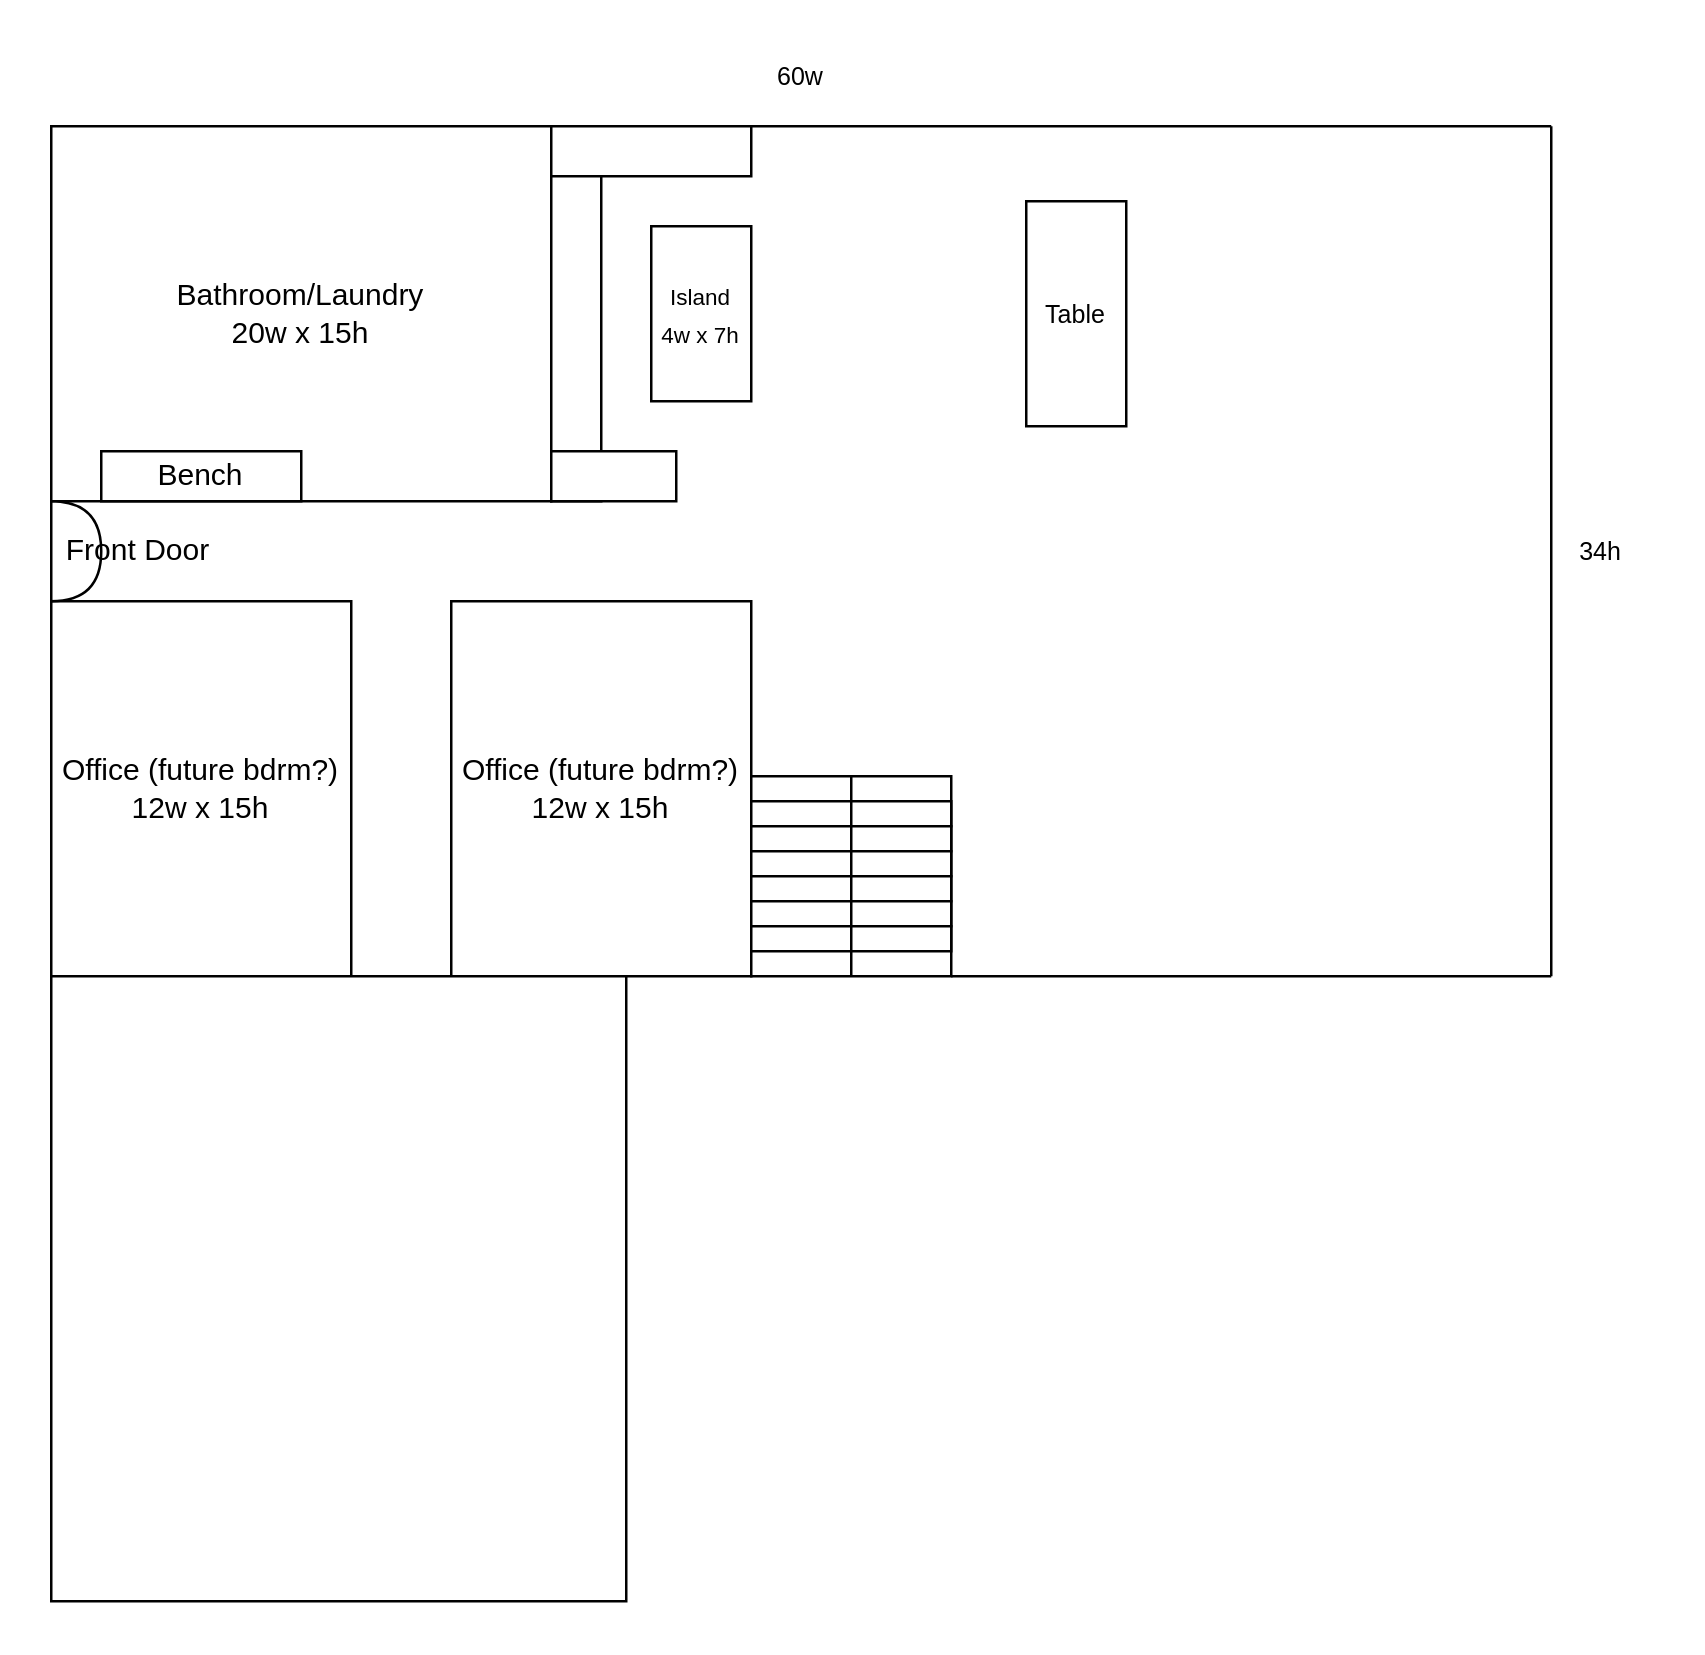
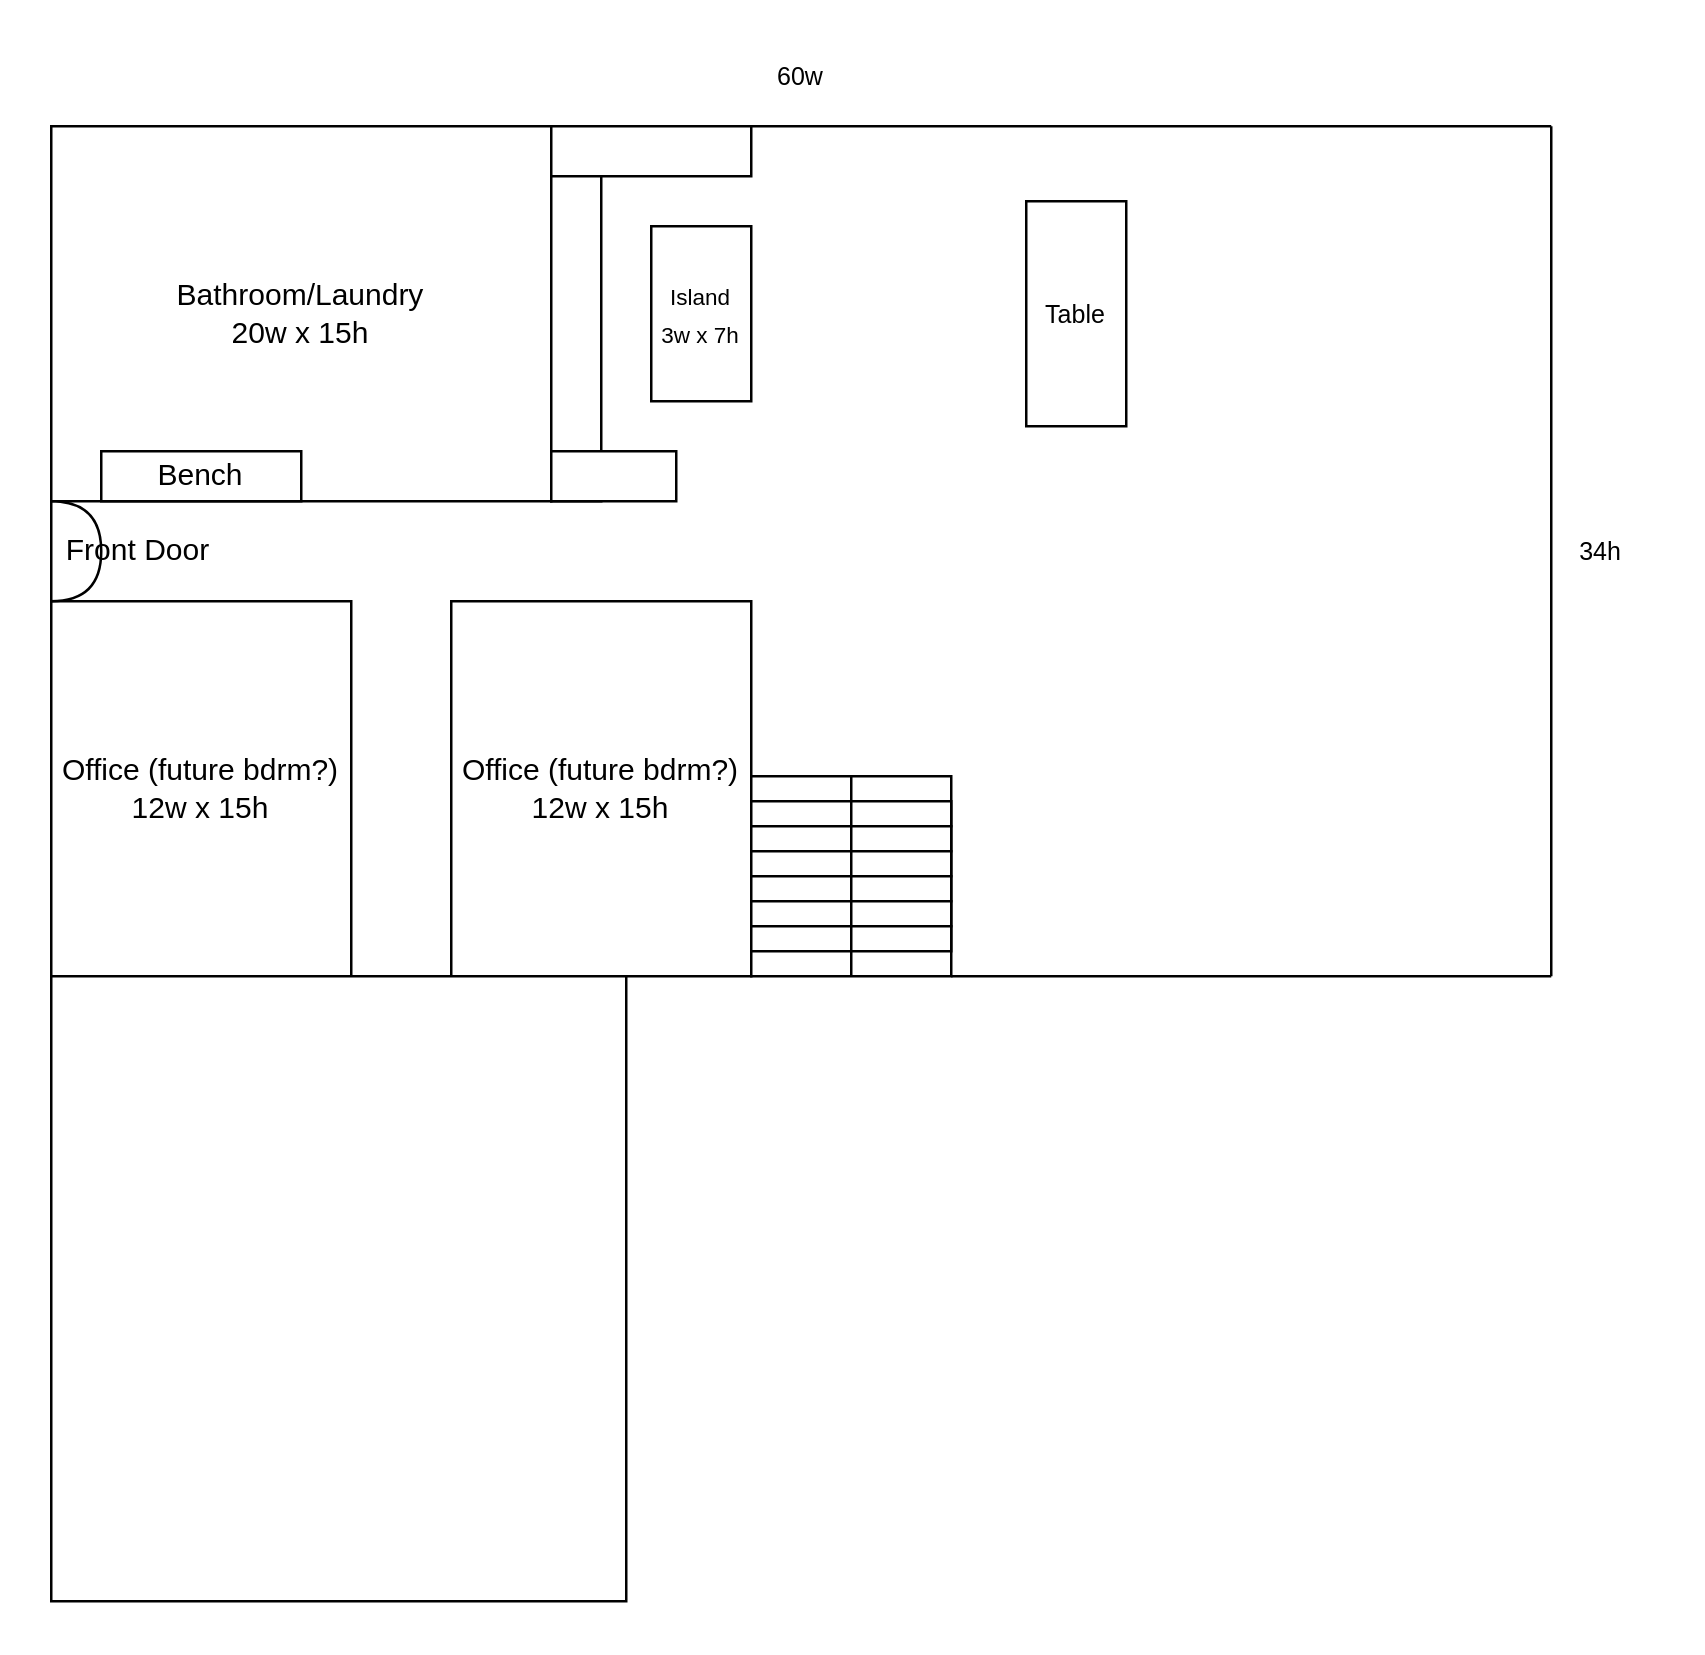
node "Island 4w x 7h": label "Island 4w x 7h" -> "Island 3w x 7h"
